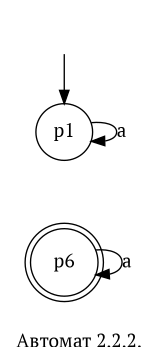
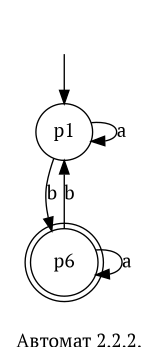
edge "p1" -> "p6": added, label "b"
edge "p6" -> "p1": added, label "b"
